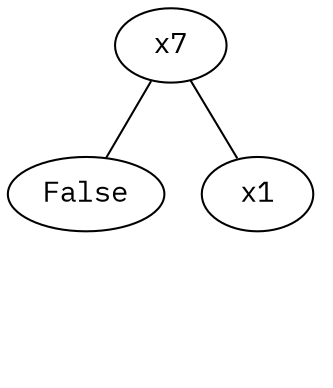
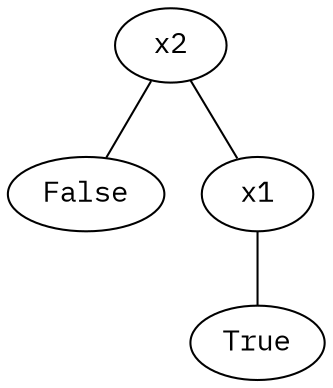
node "x7": label "x7" -> "x2"
node "True": added
